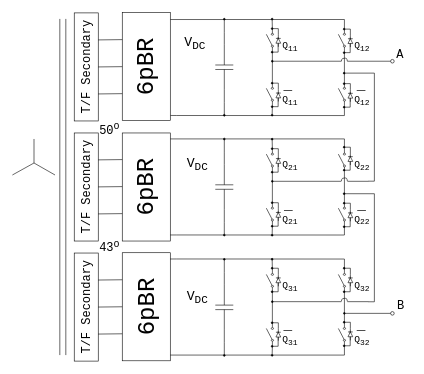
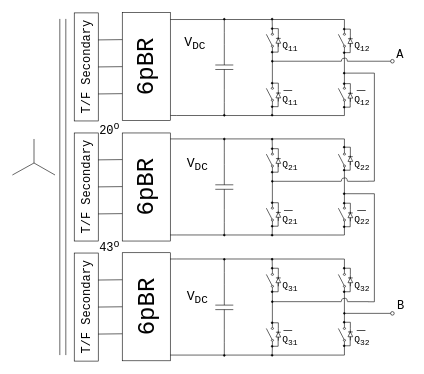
node "50o": label "50o" -> "20o"
